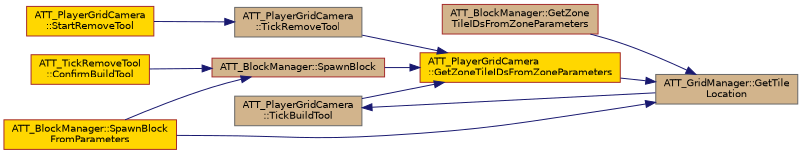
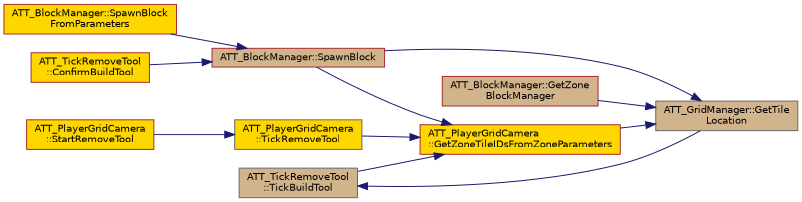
node "ATT_BlockManager::GetZone TileIDsFromZoneParameters": label "ATT_BlockManager::GetZone TileIDsFromZoneParameters" -> "ATT_BlockManager::GetZone BlockManager"
node "ATT_PlayerGridCamera ::TickRemoveTool": fillcolor tan -> gold
node "ATT_PlayerGridCamera ::TickBuildTool": label "ATT_PlayerGridCamera ::TickBuildTool" -> "ATT_TickRemoveTool ::TickBuildTool"
edge "ATT_BlockManager::SpawnBlock FromParameters" -> "ATT_GridManager::GetTile Location": now "ATT_BlockManager::SpawnBlock" -> "ATT_GridManager::GetTile Location"
